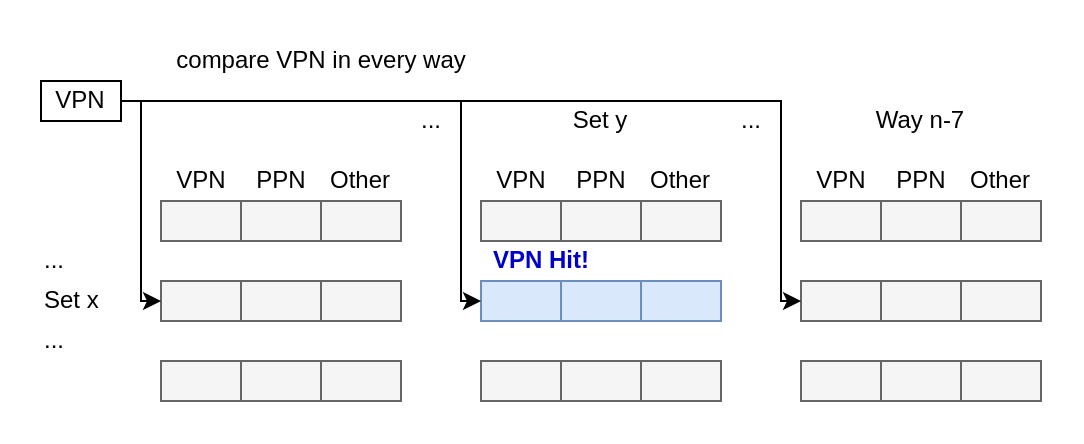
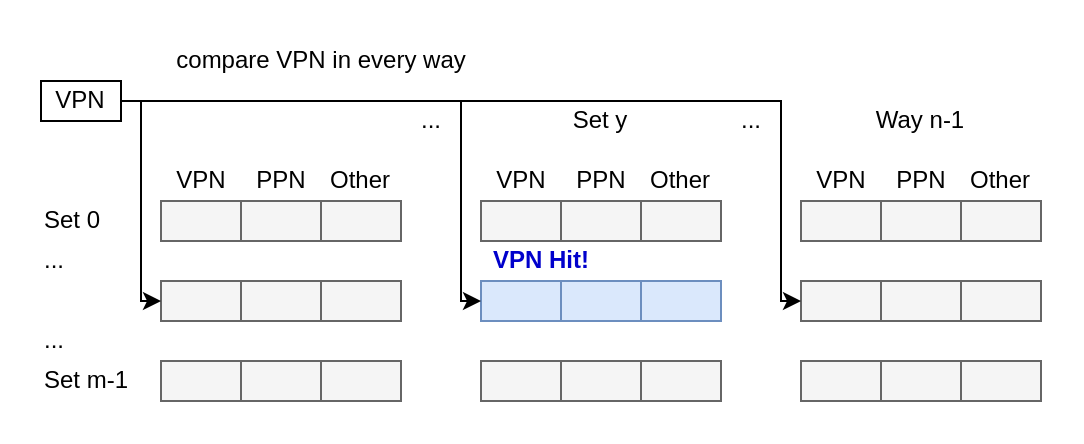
node "Way n-7": label "Way n-7" -> "Way n-1"
node "Set 0": added
node "Set x": removed
node "Set m-1": added
